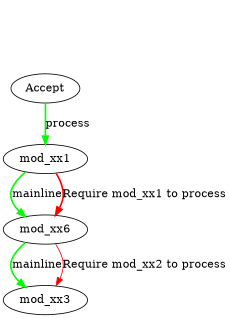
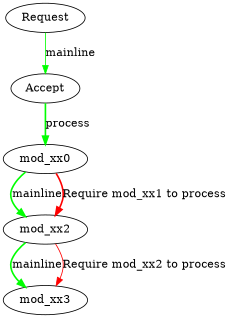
node "Request": added
node "mod_xx1": label "mod_xx1" -> "mod_xx0"
node "mod_xx6": label "mod_xx6" -> "mod_xx2"
